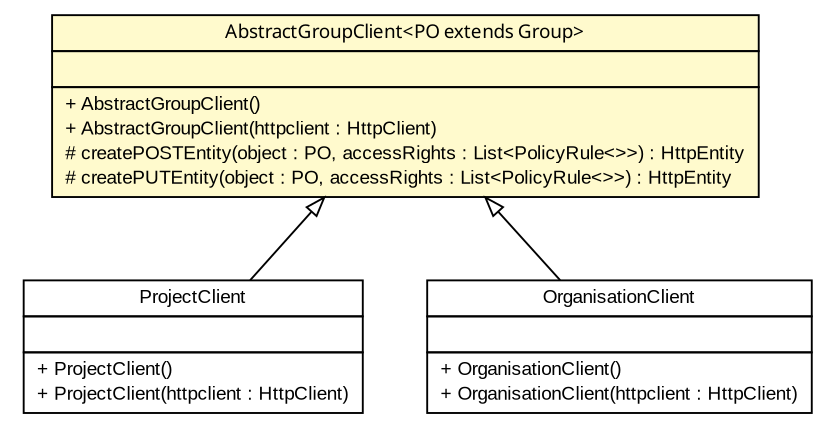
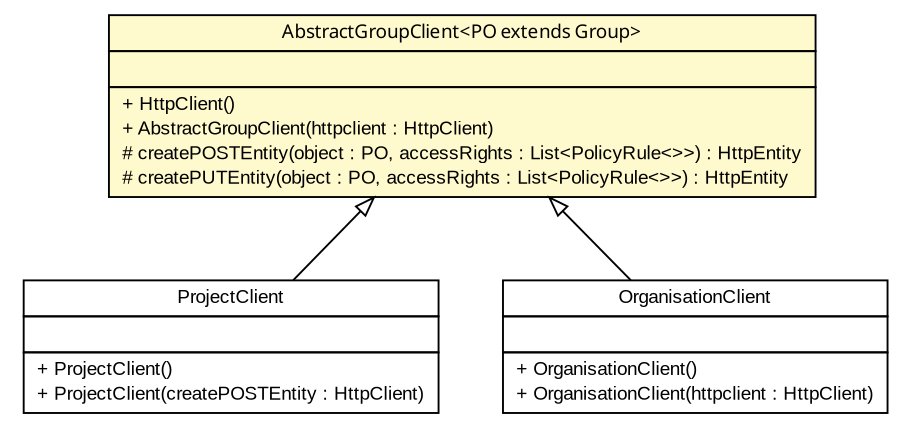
node "AbstractGroupClient<PO extends Group>": text "+ AbstractGroupClient()" -> "+ HttpClient()"
node "ProjectClient": text "+ ProjectClient(httpclient : HttpClient)" -> "+ ProjectClient(createPOSTEntity : HttpClient)"
